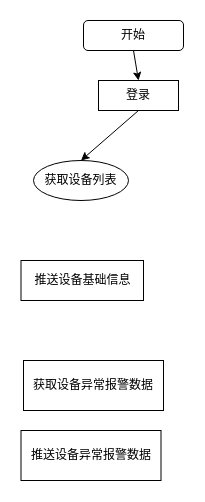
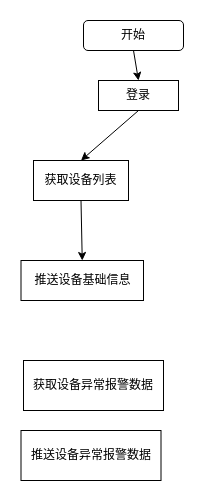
node "获取设备列表": shape ellipse -> rectangle
edge "获取设备列表" -> "推送设备基础信息": added
